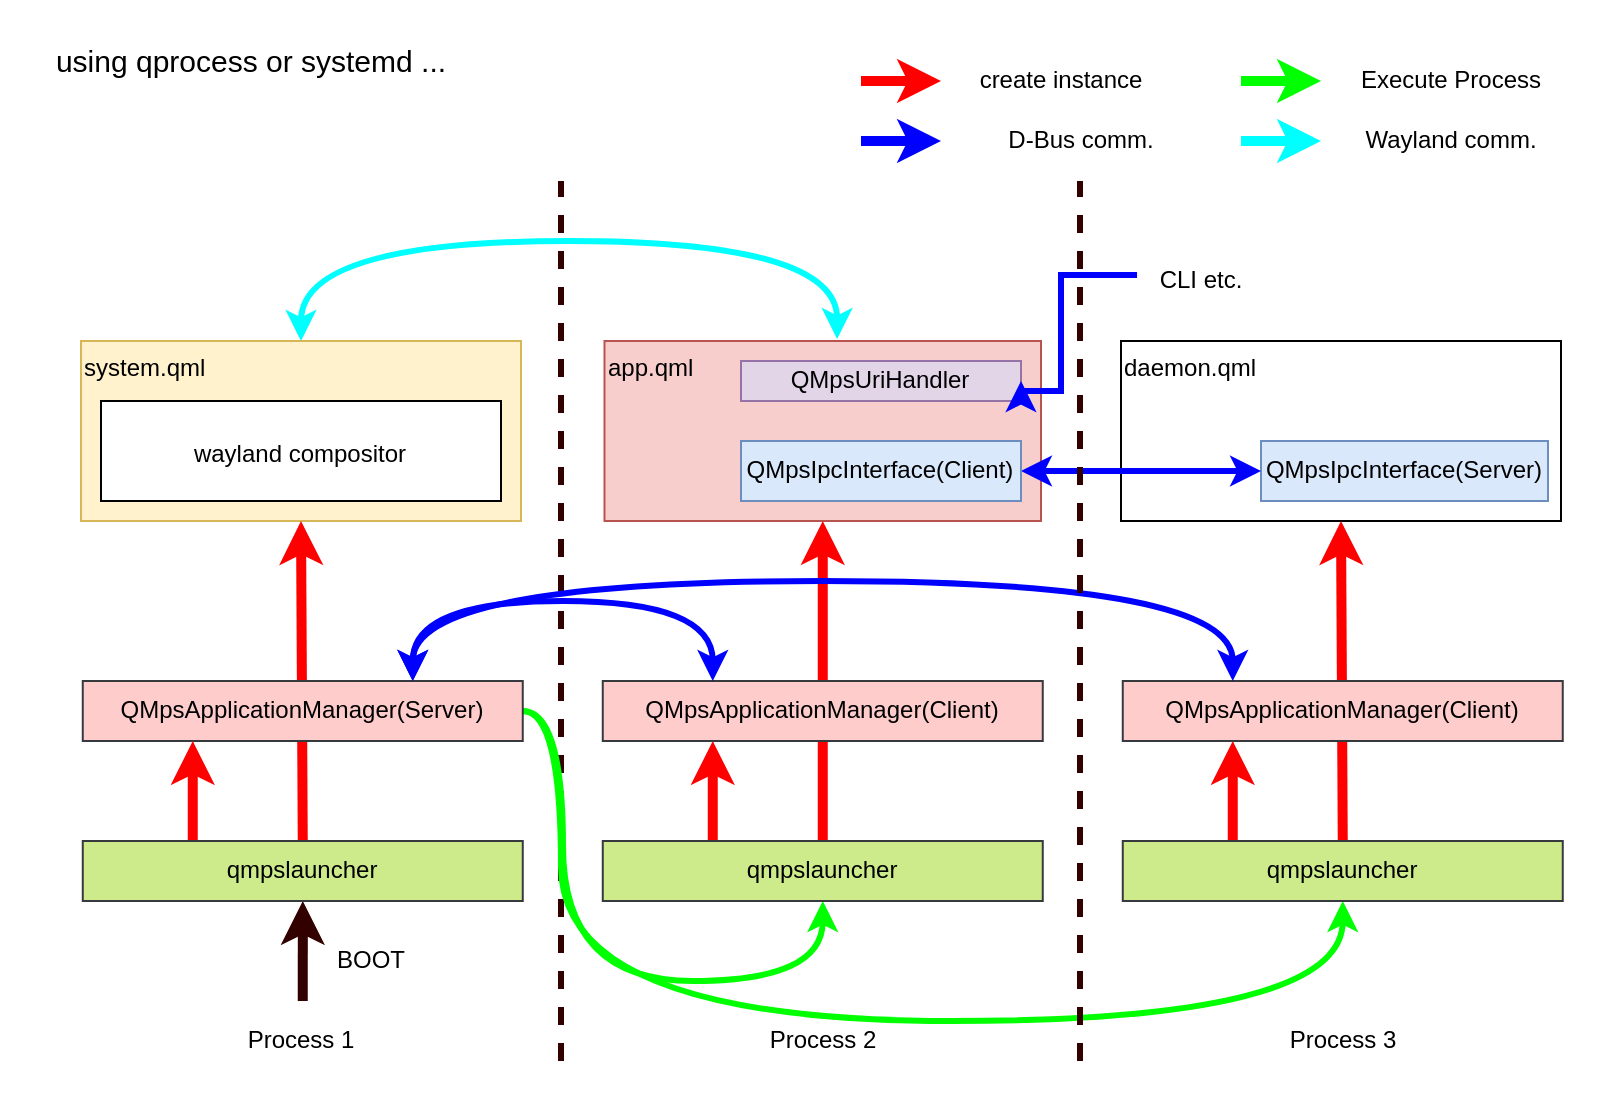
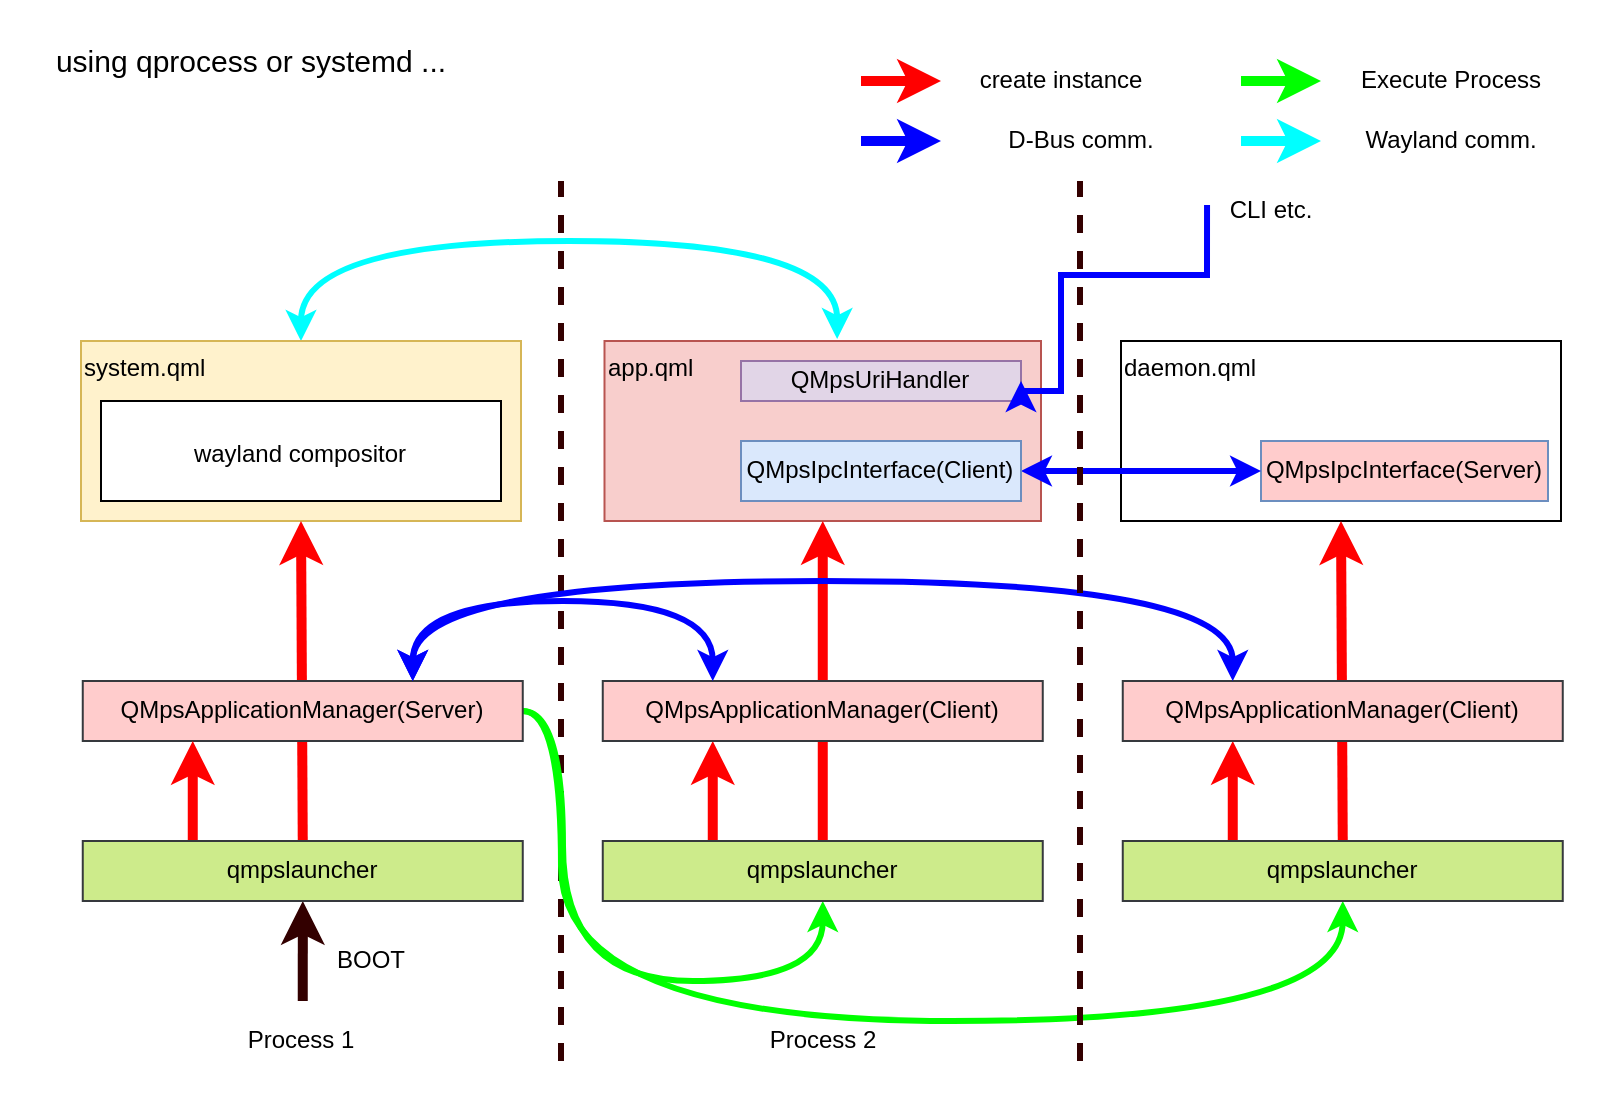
node "CLI etc.": moved (1201, 281) -> (1271, 211)
node "QMpsIpcInterface(Server)": fillcolor #dae8fc -> #ffcccc
node "Process 3": removed
